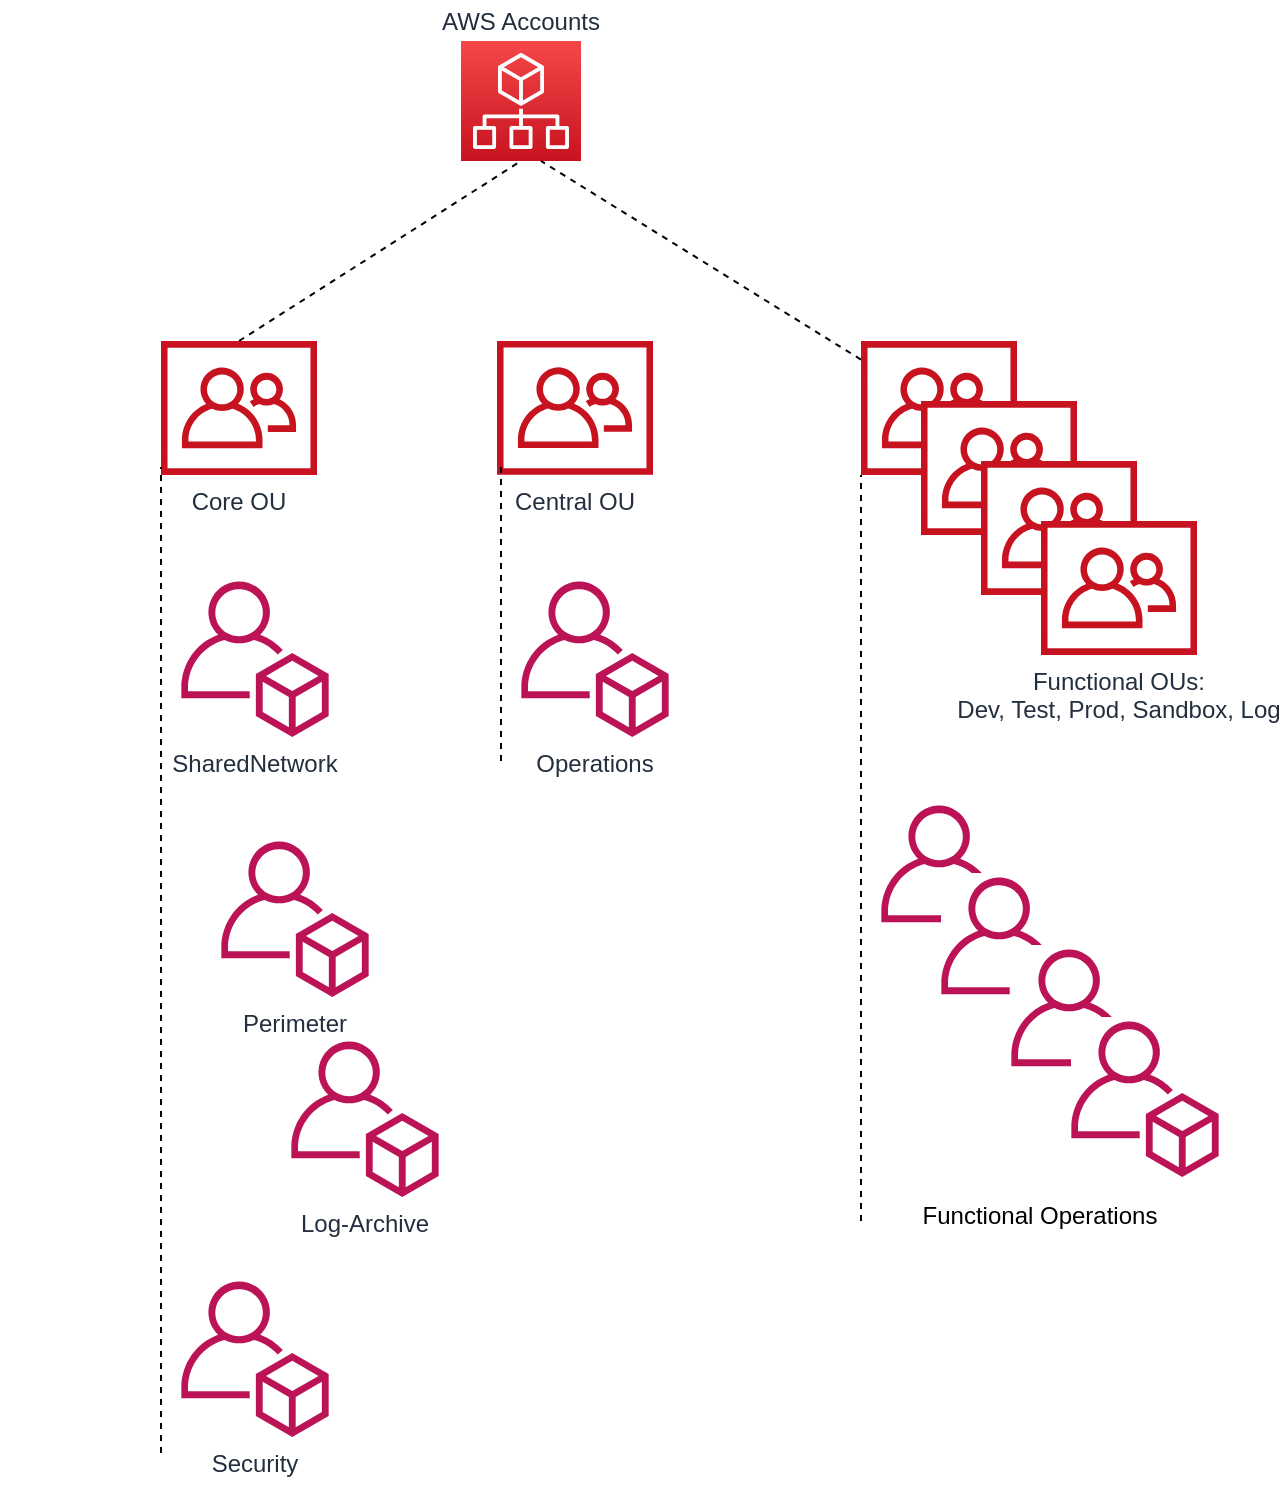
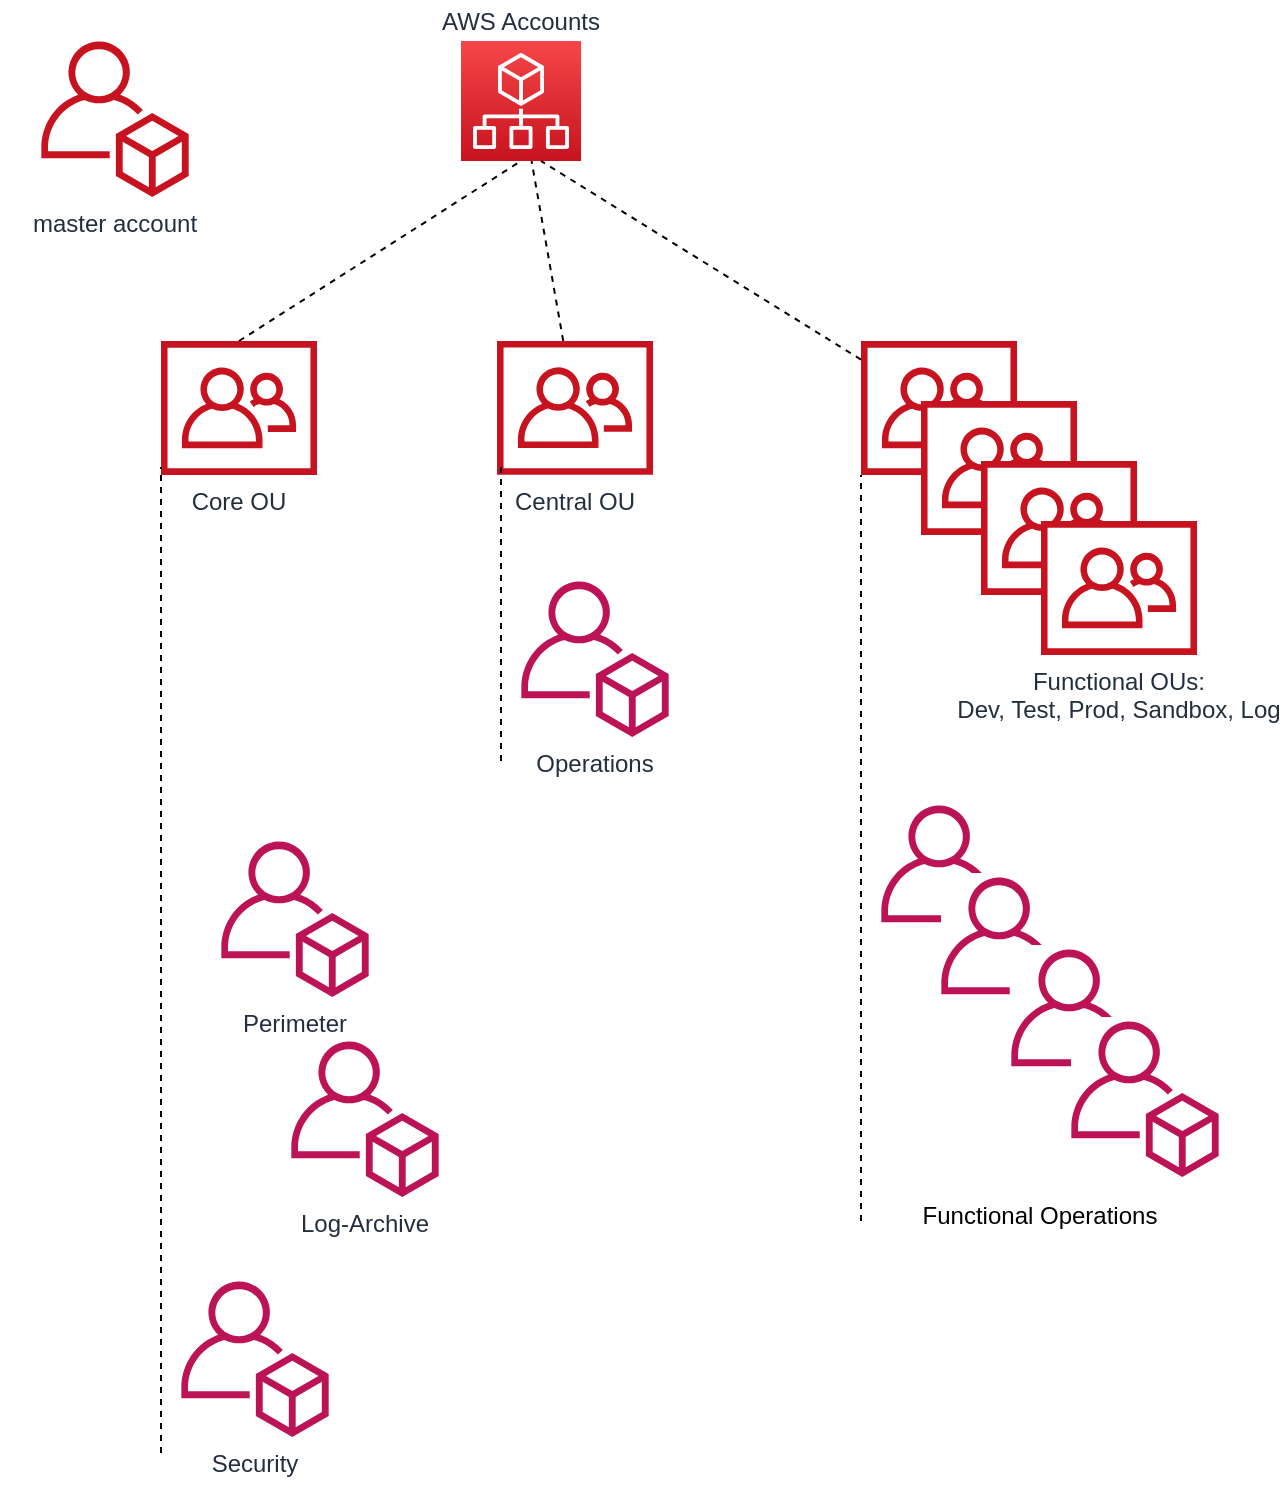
node "master account": added
edge "AWS Accounts" -- "Central OU": added
node "SharedNetwork": removed
